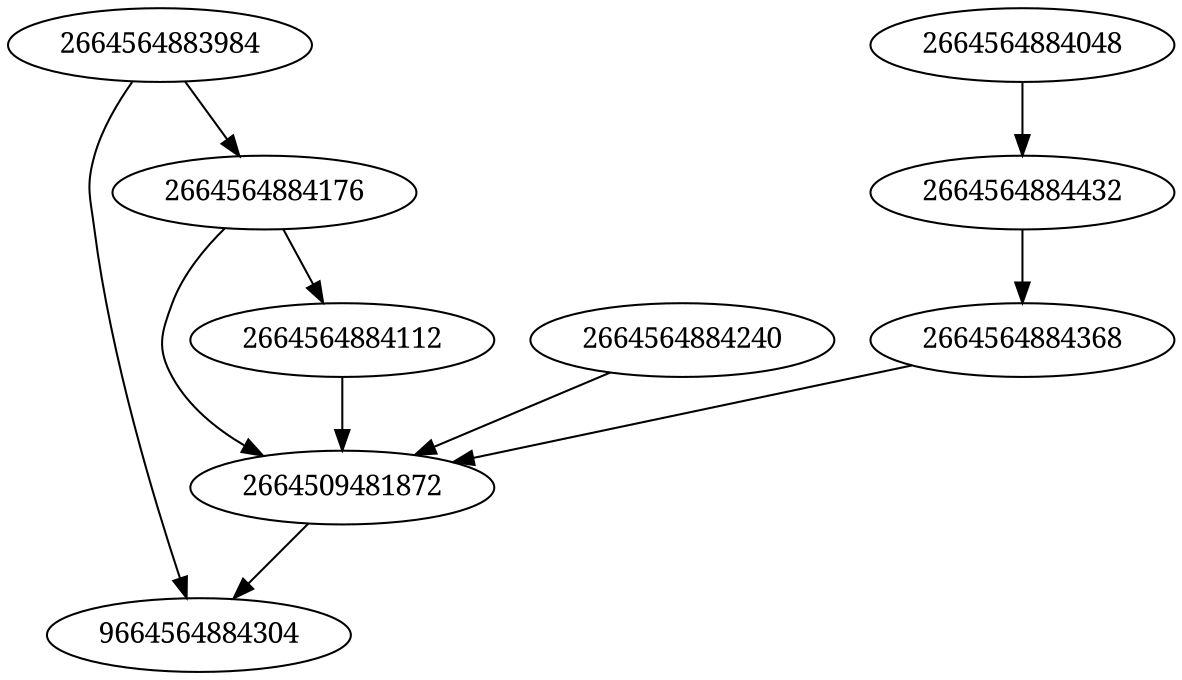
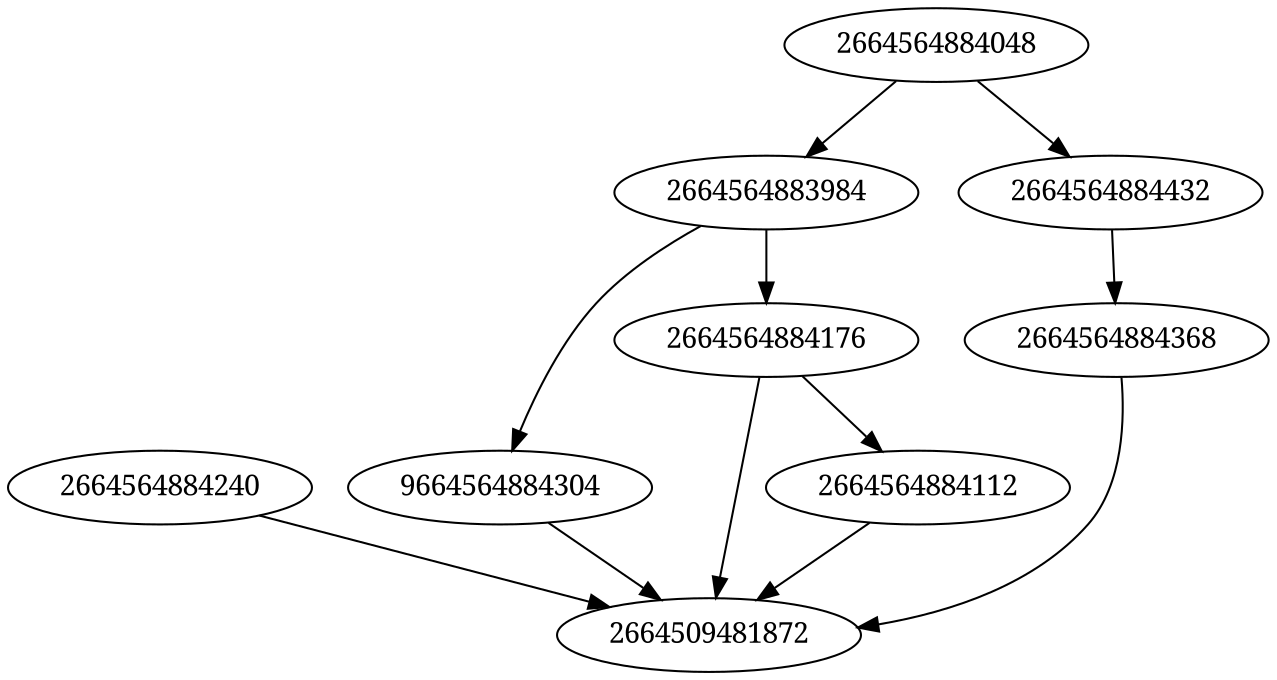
edge "2664564884048" -> "2664564883984": added
edge "2664509481872" -> "9664564884304": reversed
